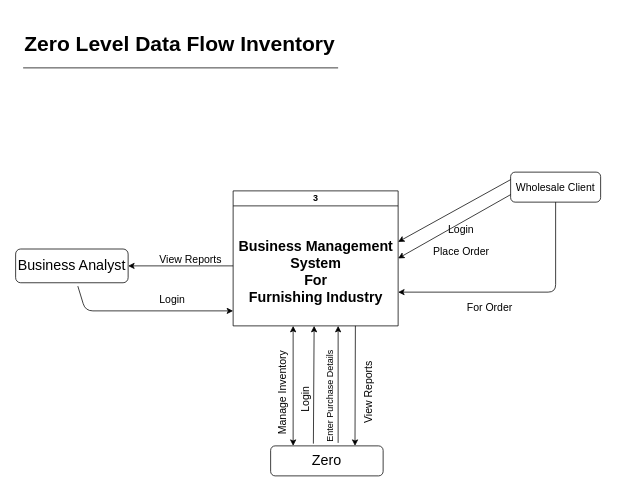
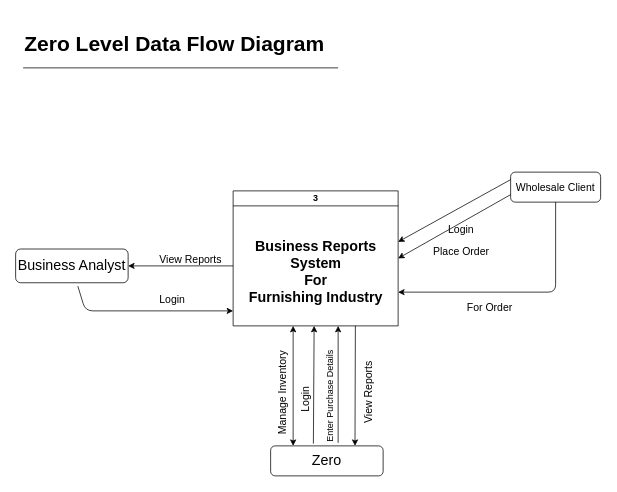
node "Zero Level Data Flow Inventory": label "Zero Level Data Flow Inventory" -> "Zero Level Data Flow Diagram"
node "Business Management System For Furnishing Industry": label "Business Management System For Furnishing Industry" -> "Business Reports System For Furnishing Industry"
